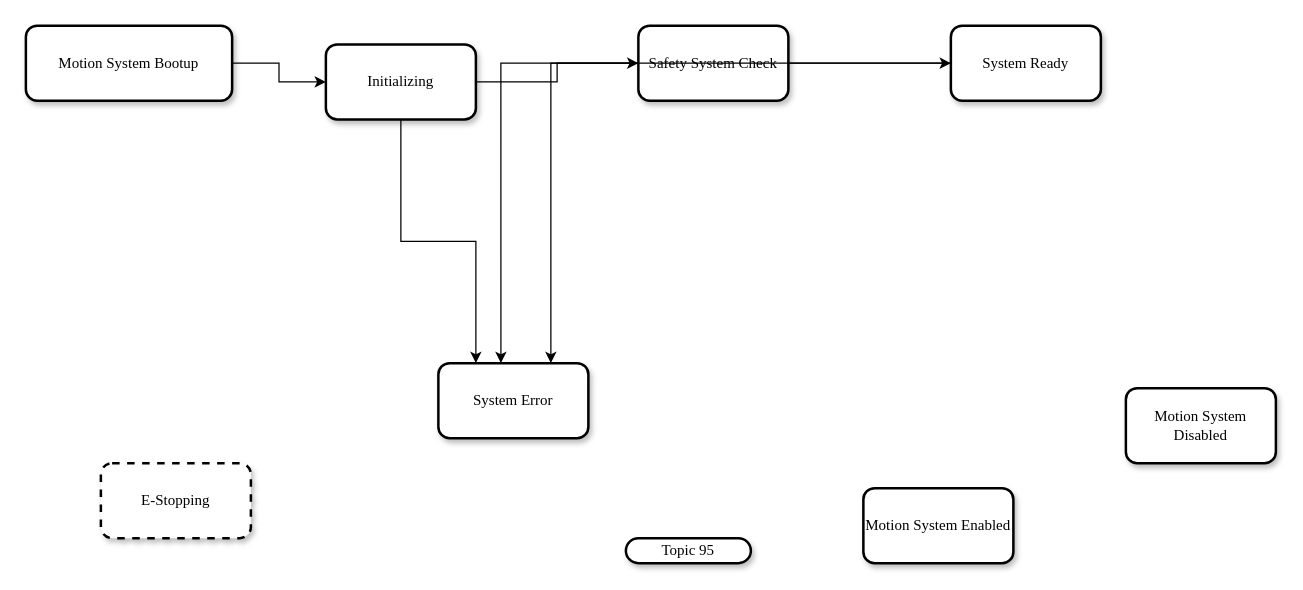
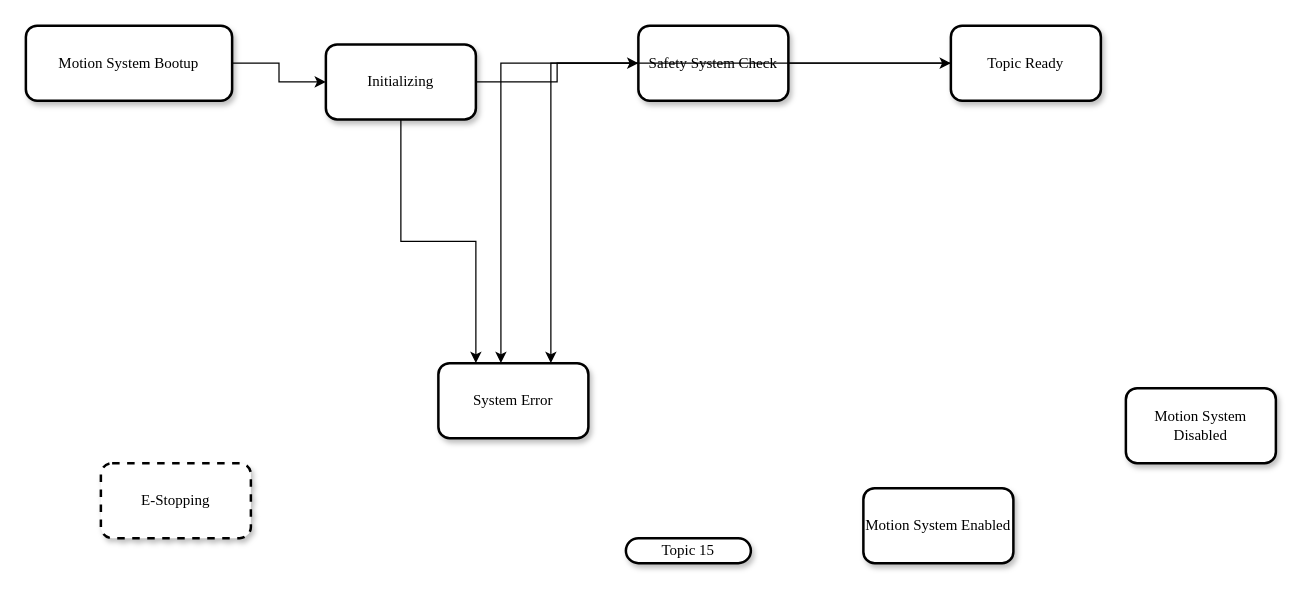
node "System Ready": label "System Ready" -> "Topic Ready"
node "Topic 95": label "Topic 95" -> "Topic 15"
